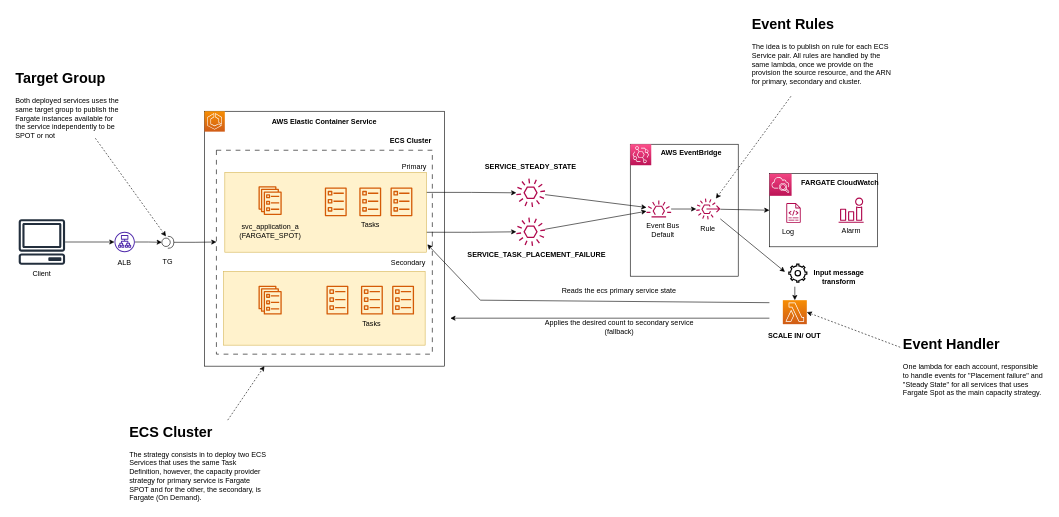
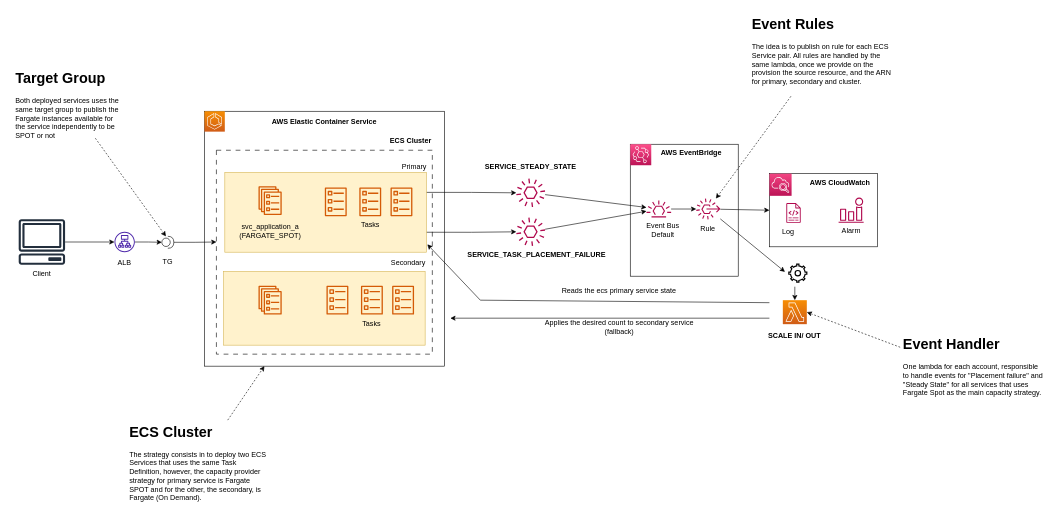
node "FARGATE CloudWatch": label "FARGATE CloudWatch" -> "AWS CloudWatch"
node "Input message transform": removed
